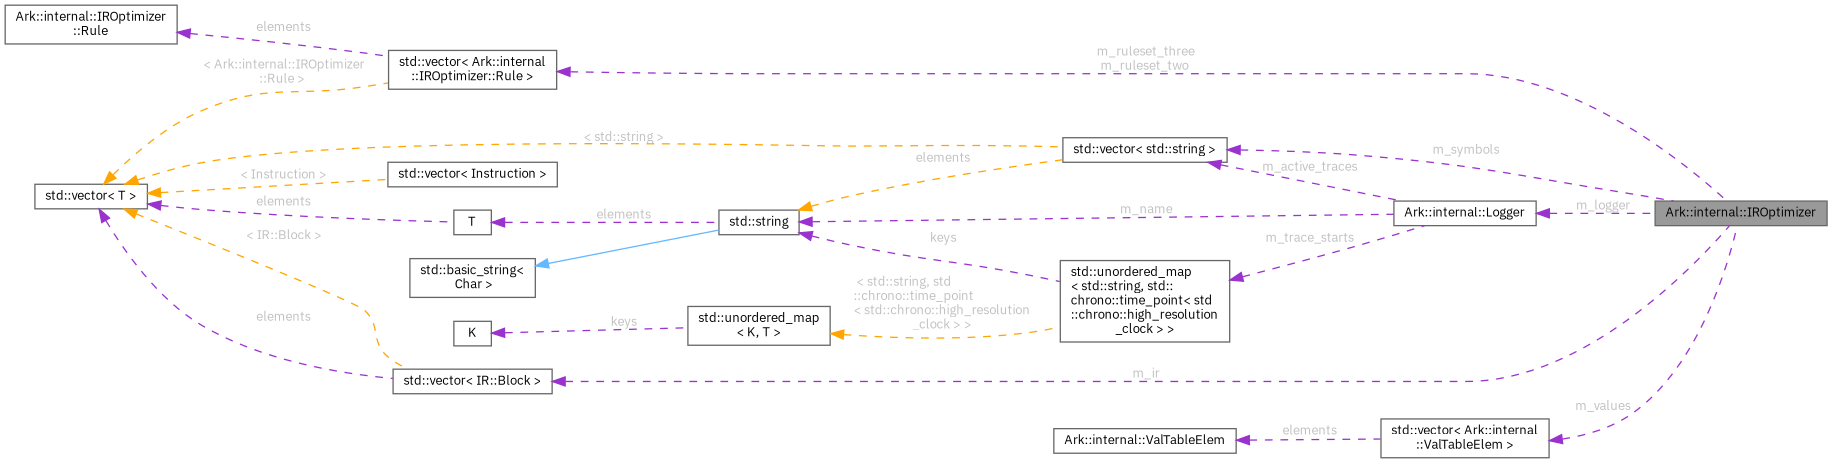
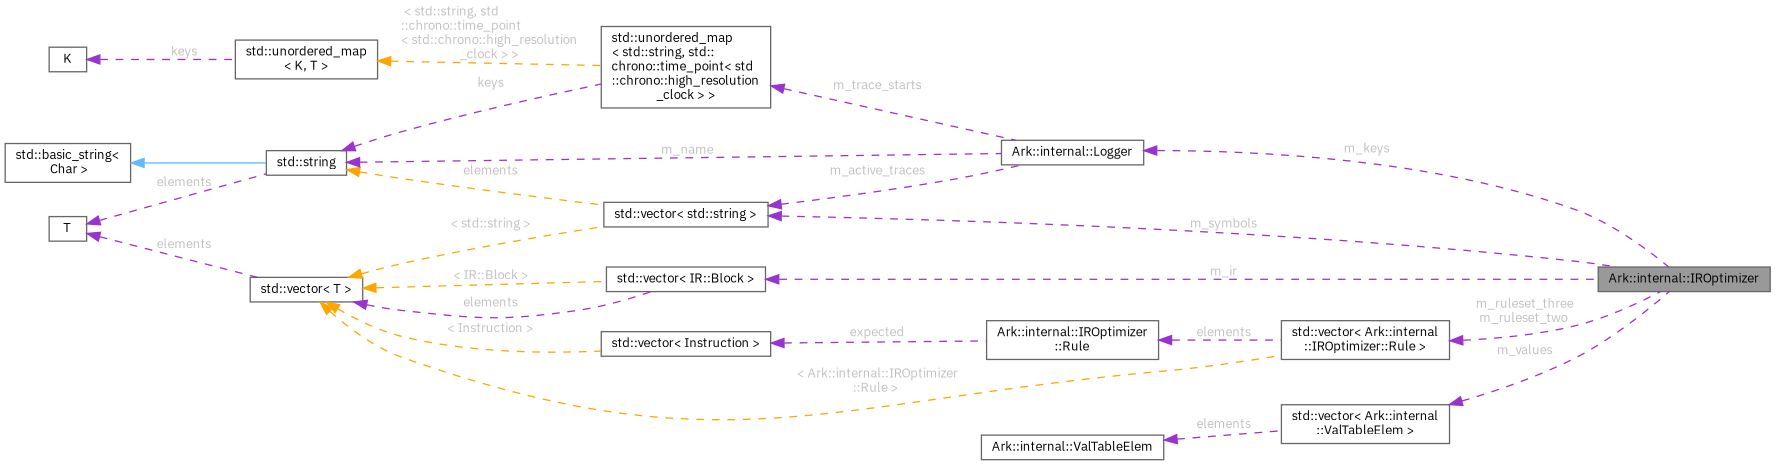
edge "Ark::internal::IROptimizer" -> "Ark::internal::Logger": label " m_logger" -> " m_keys"
edge "T" -> "std::vector< T >": reversed
edge "Ark::internal::IROptimizer ::Rule" -> "std::vector< Instruction >": added, label "expected"
